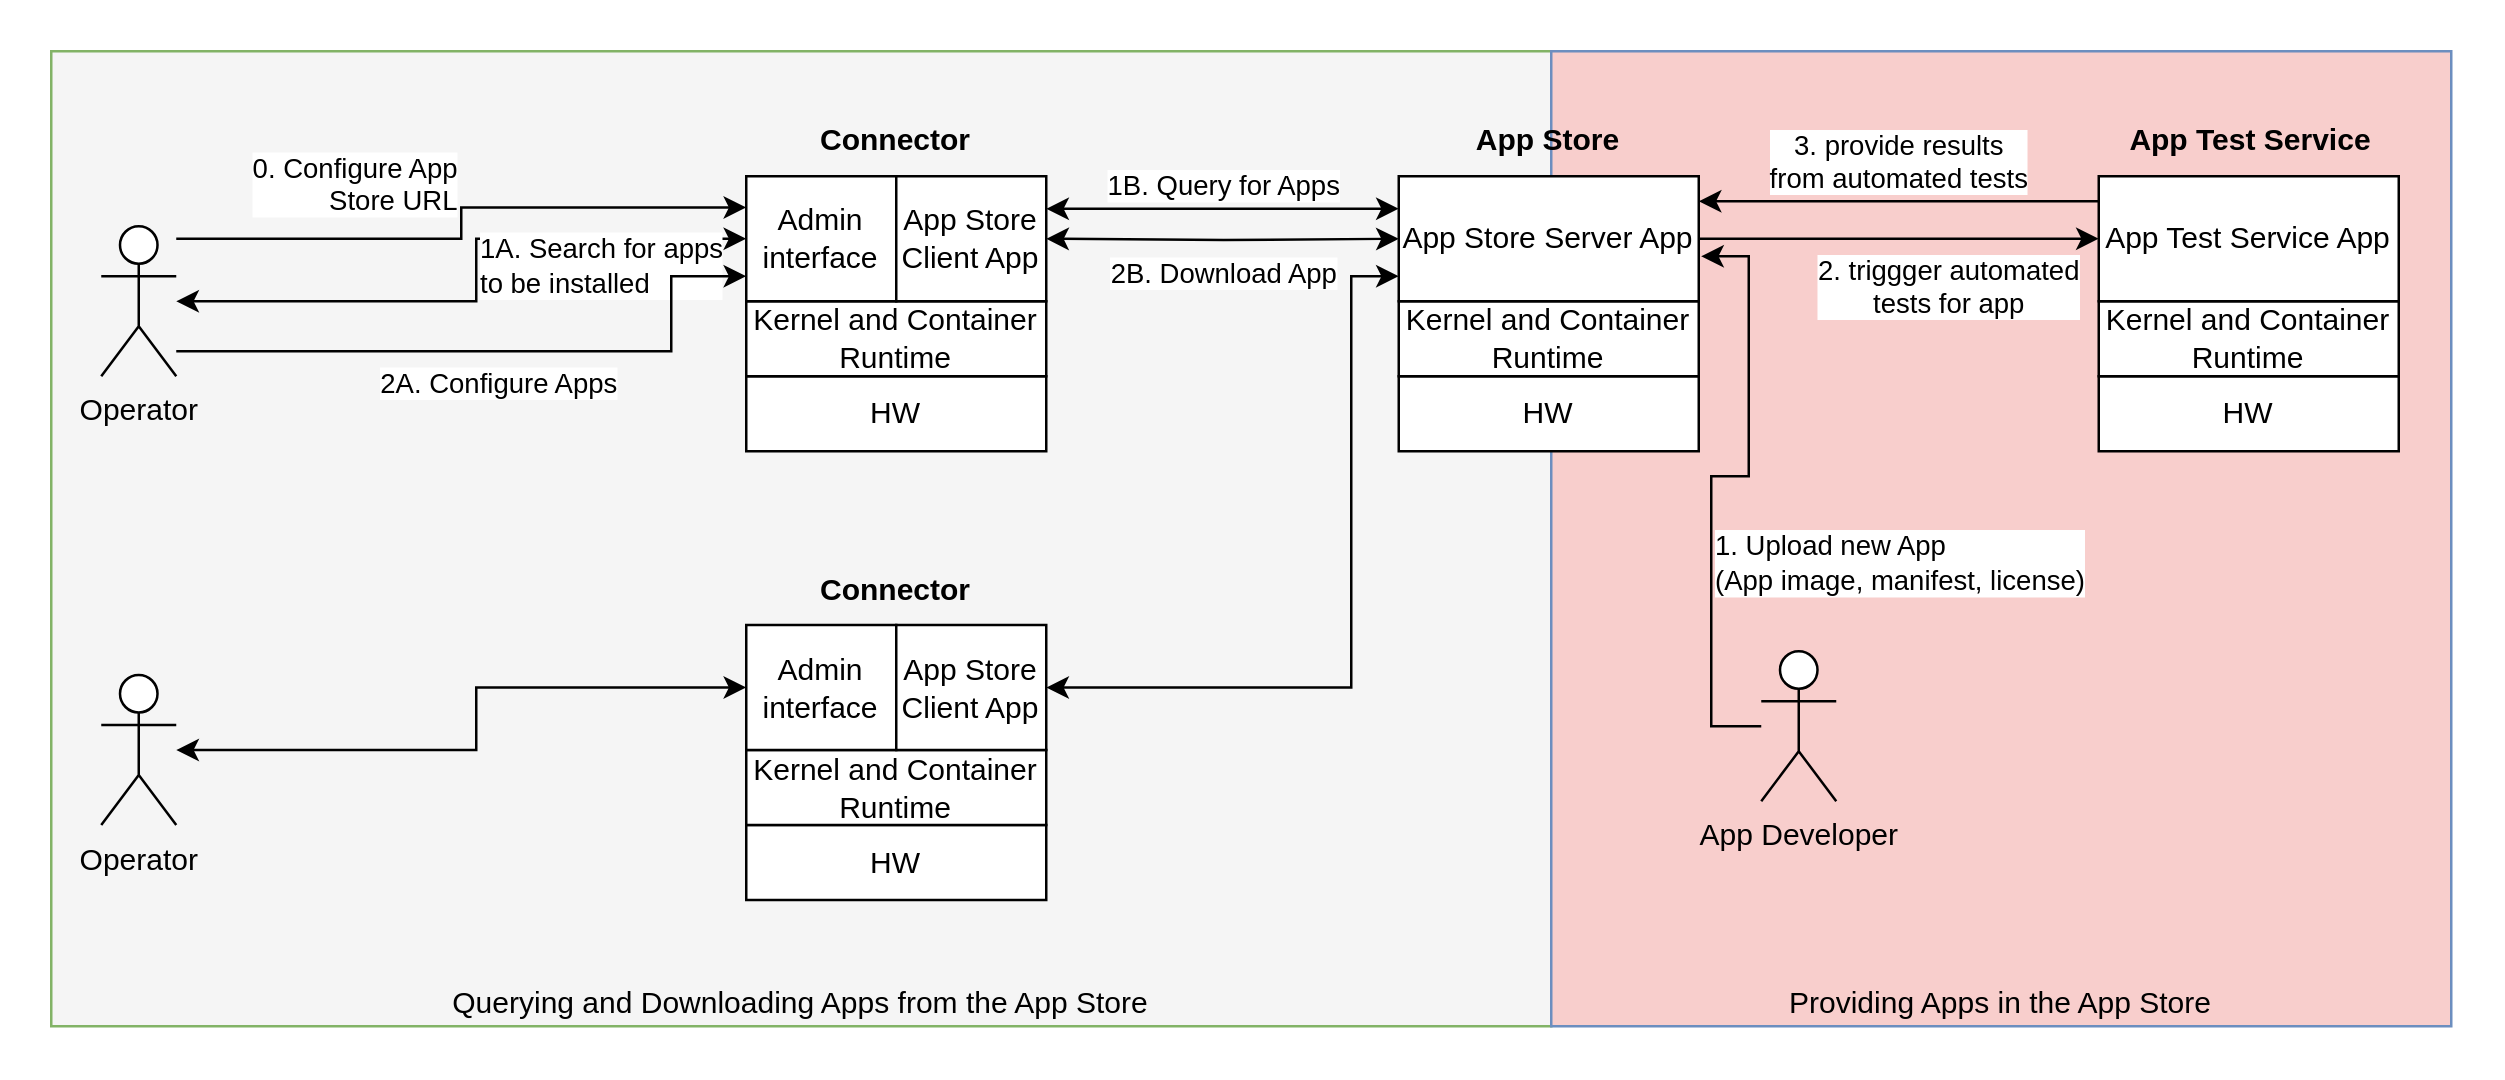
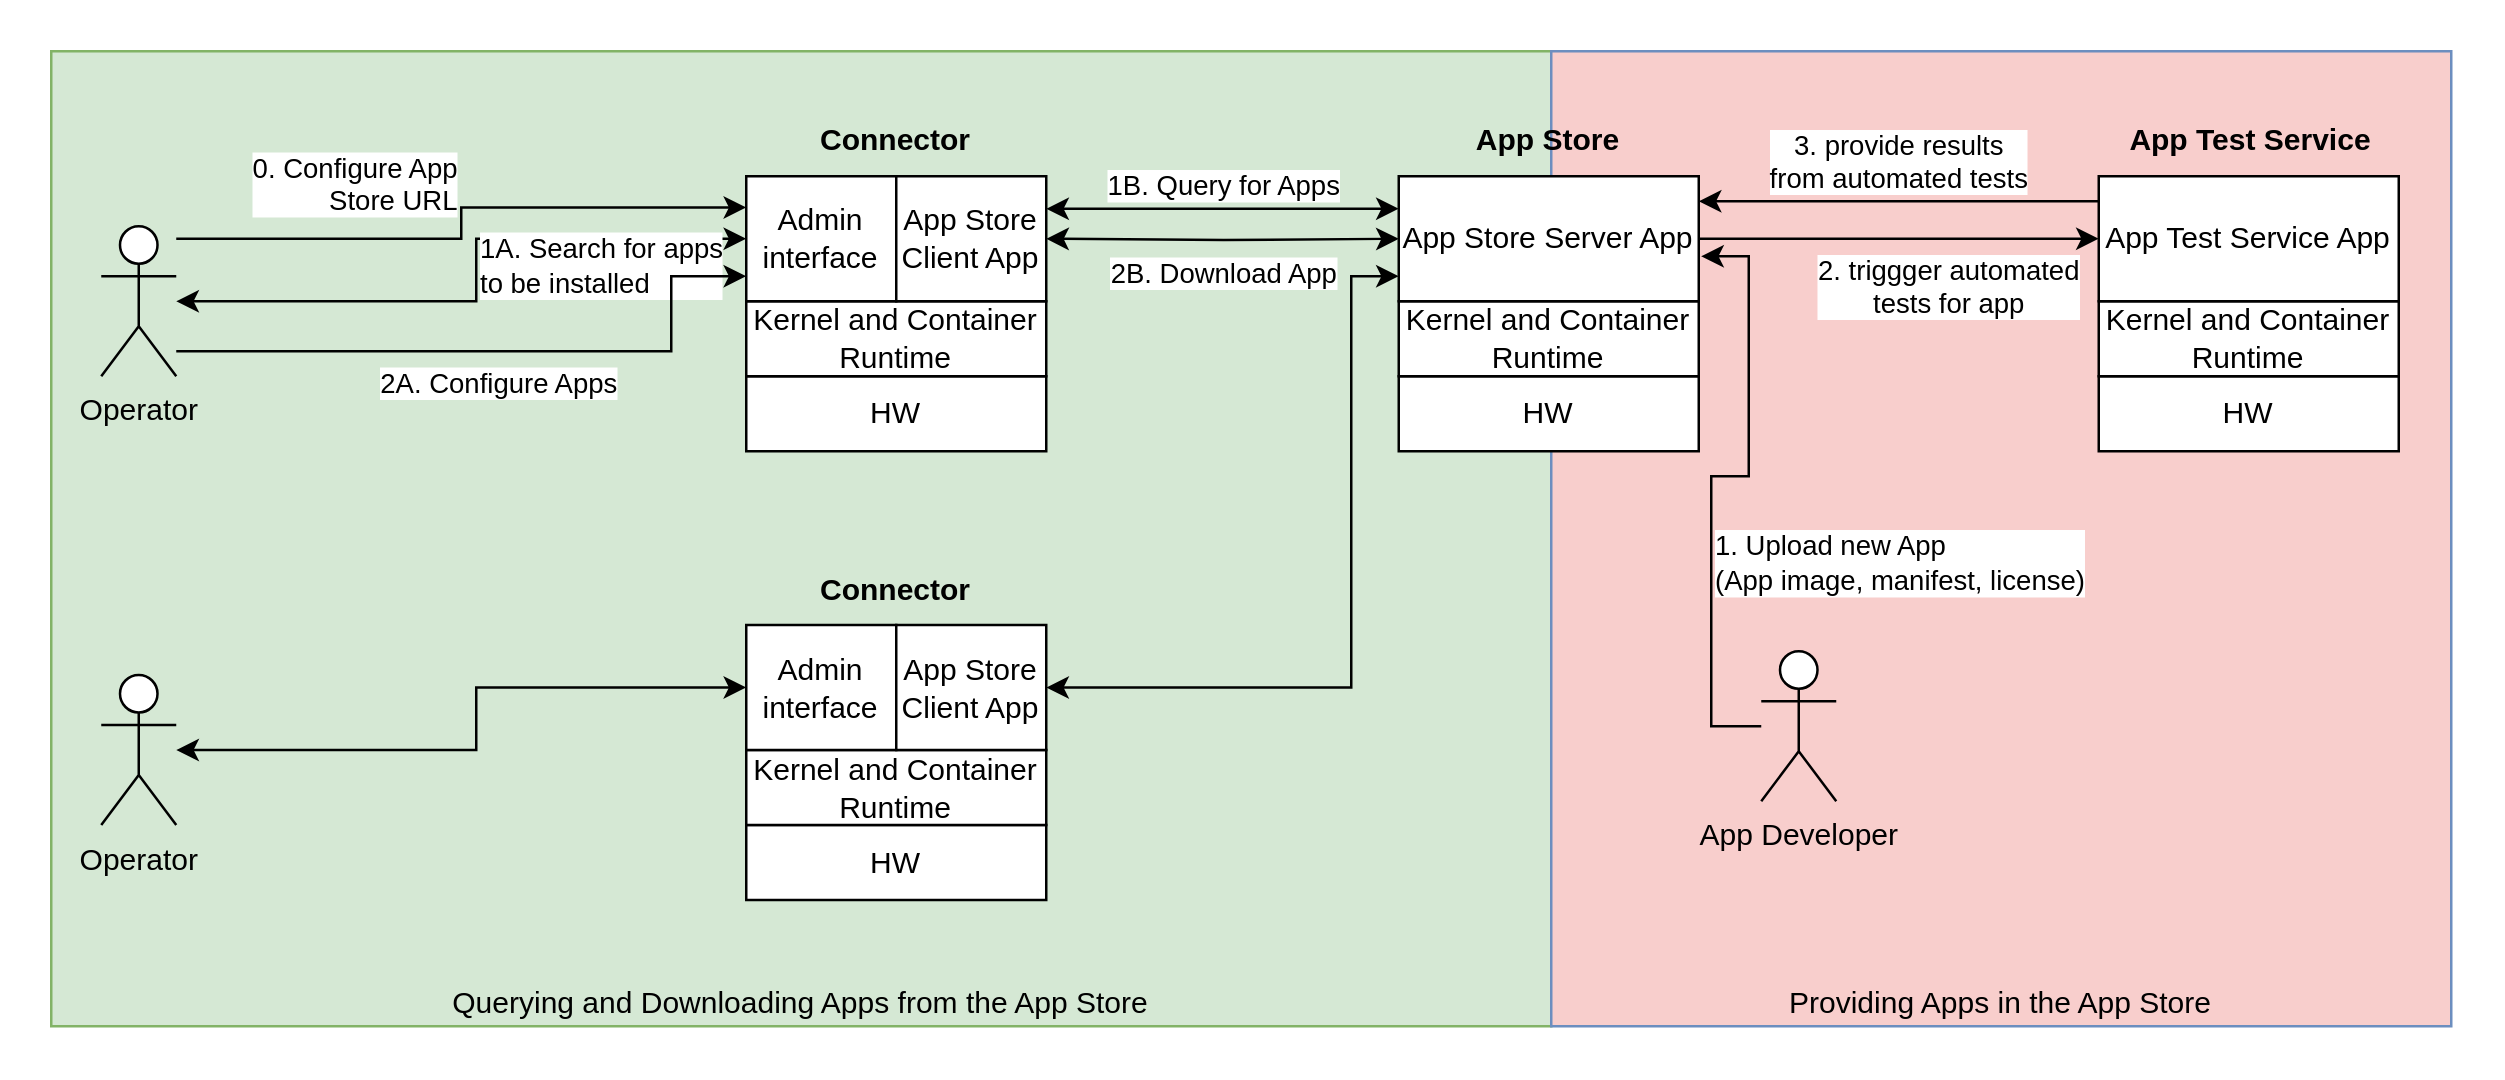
node "Querying and Downloading Apps from the App Store": fillcolor #f5f5f5 -> #d5e8d4
